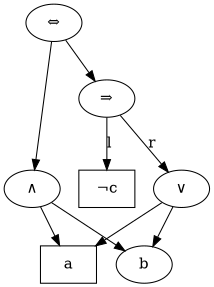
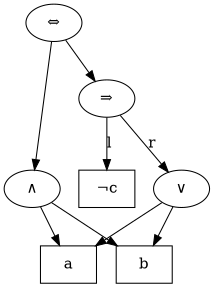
node "b": shape ellipse -> box
